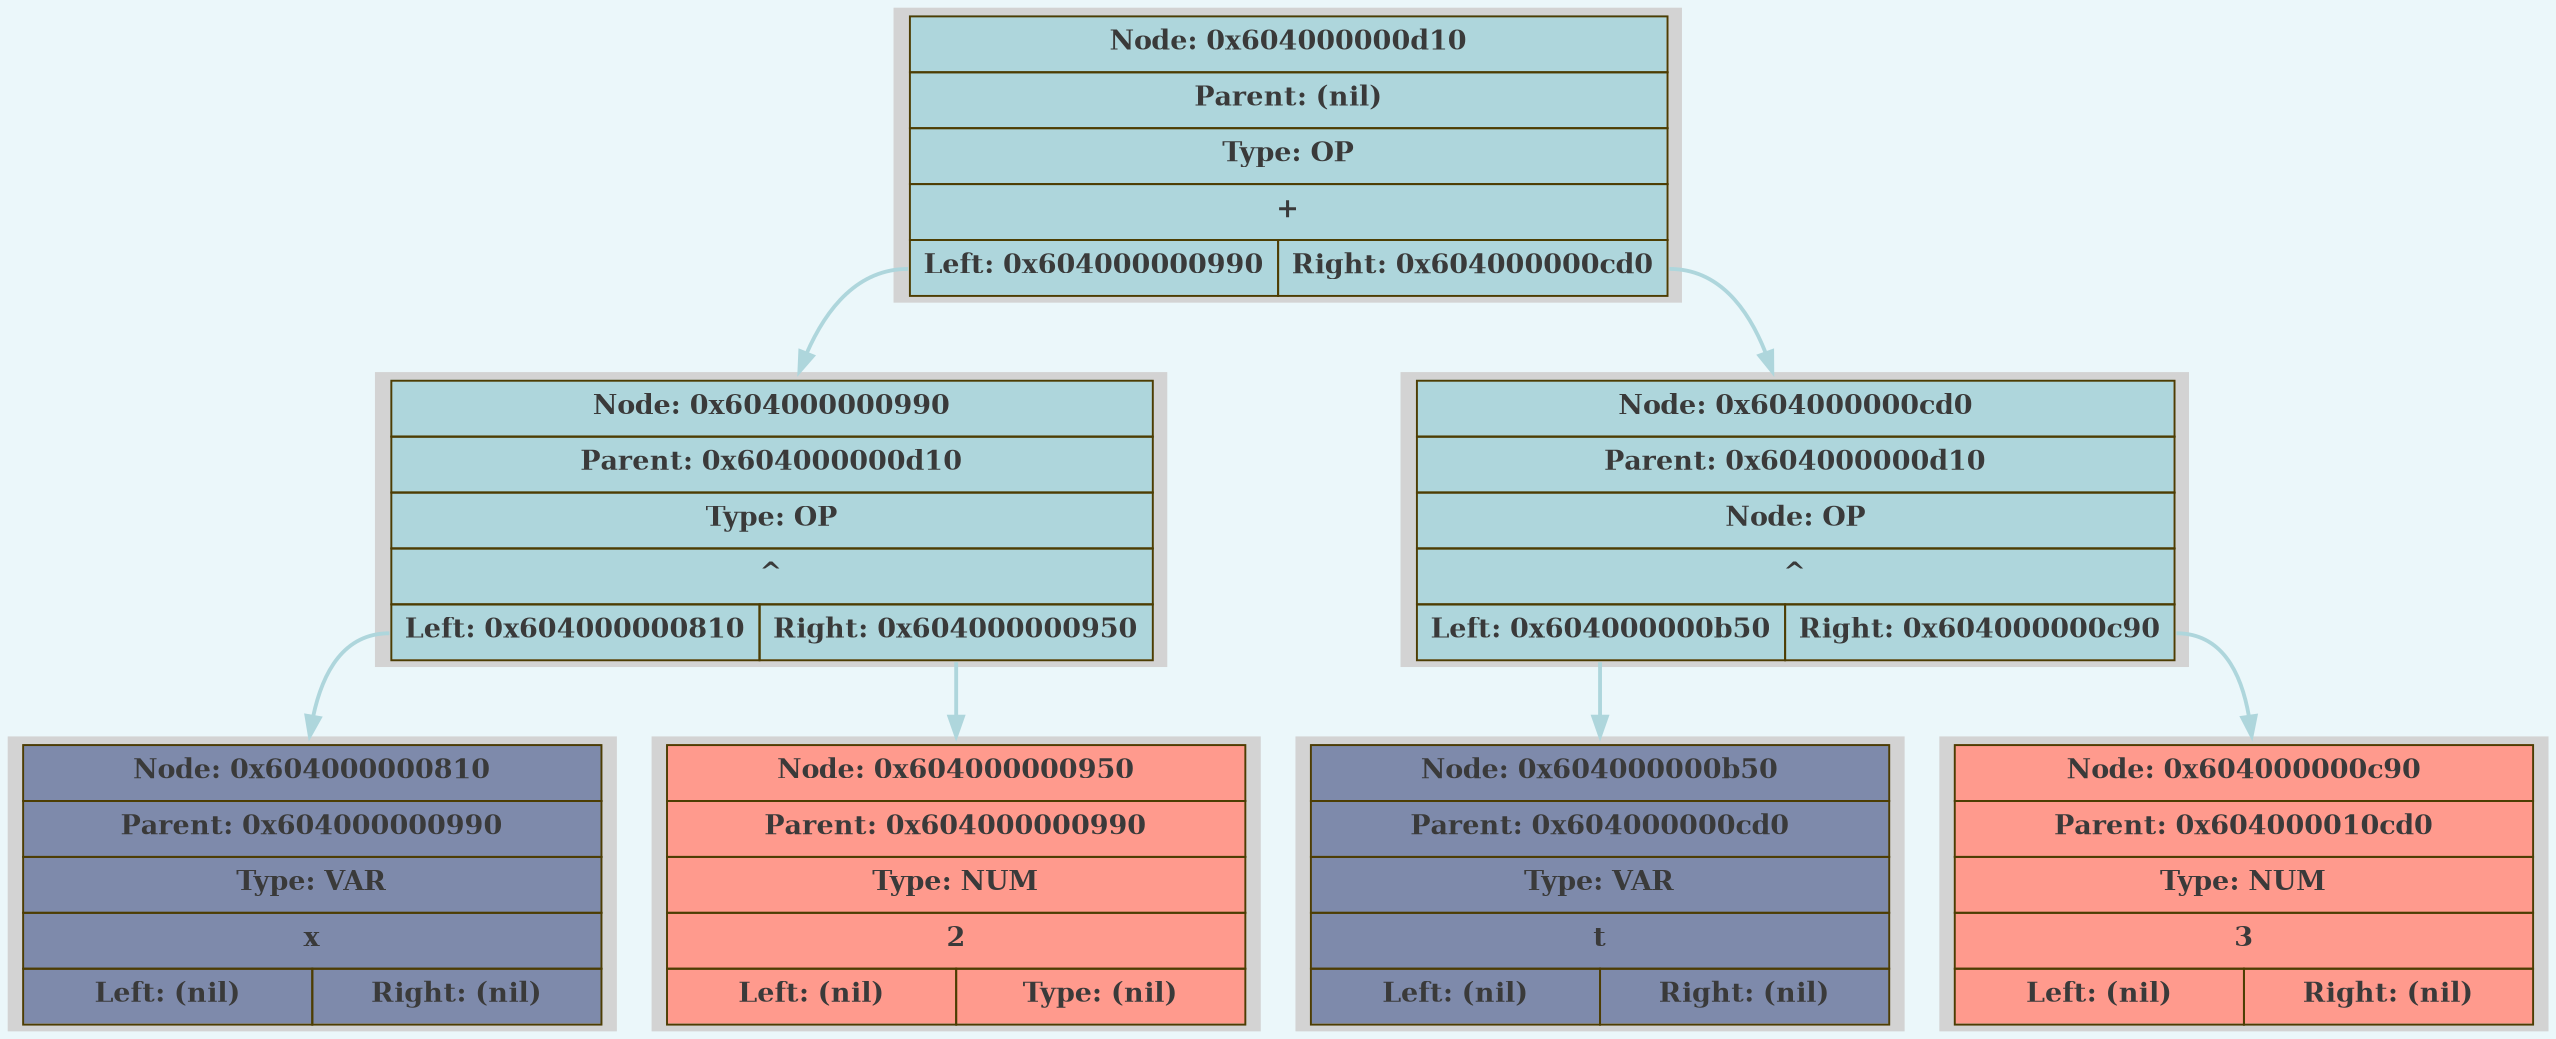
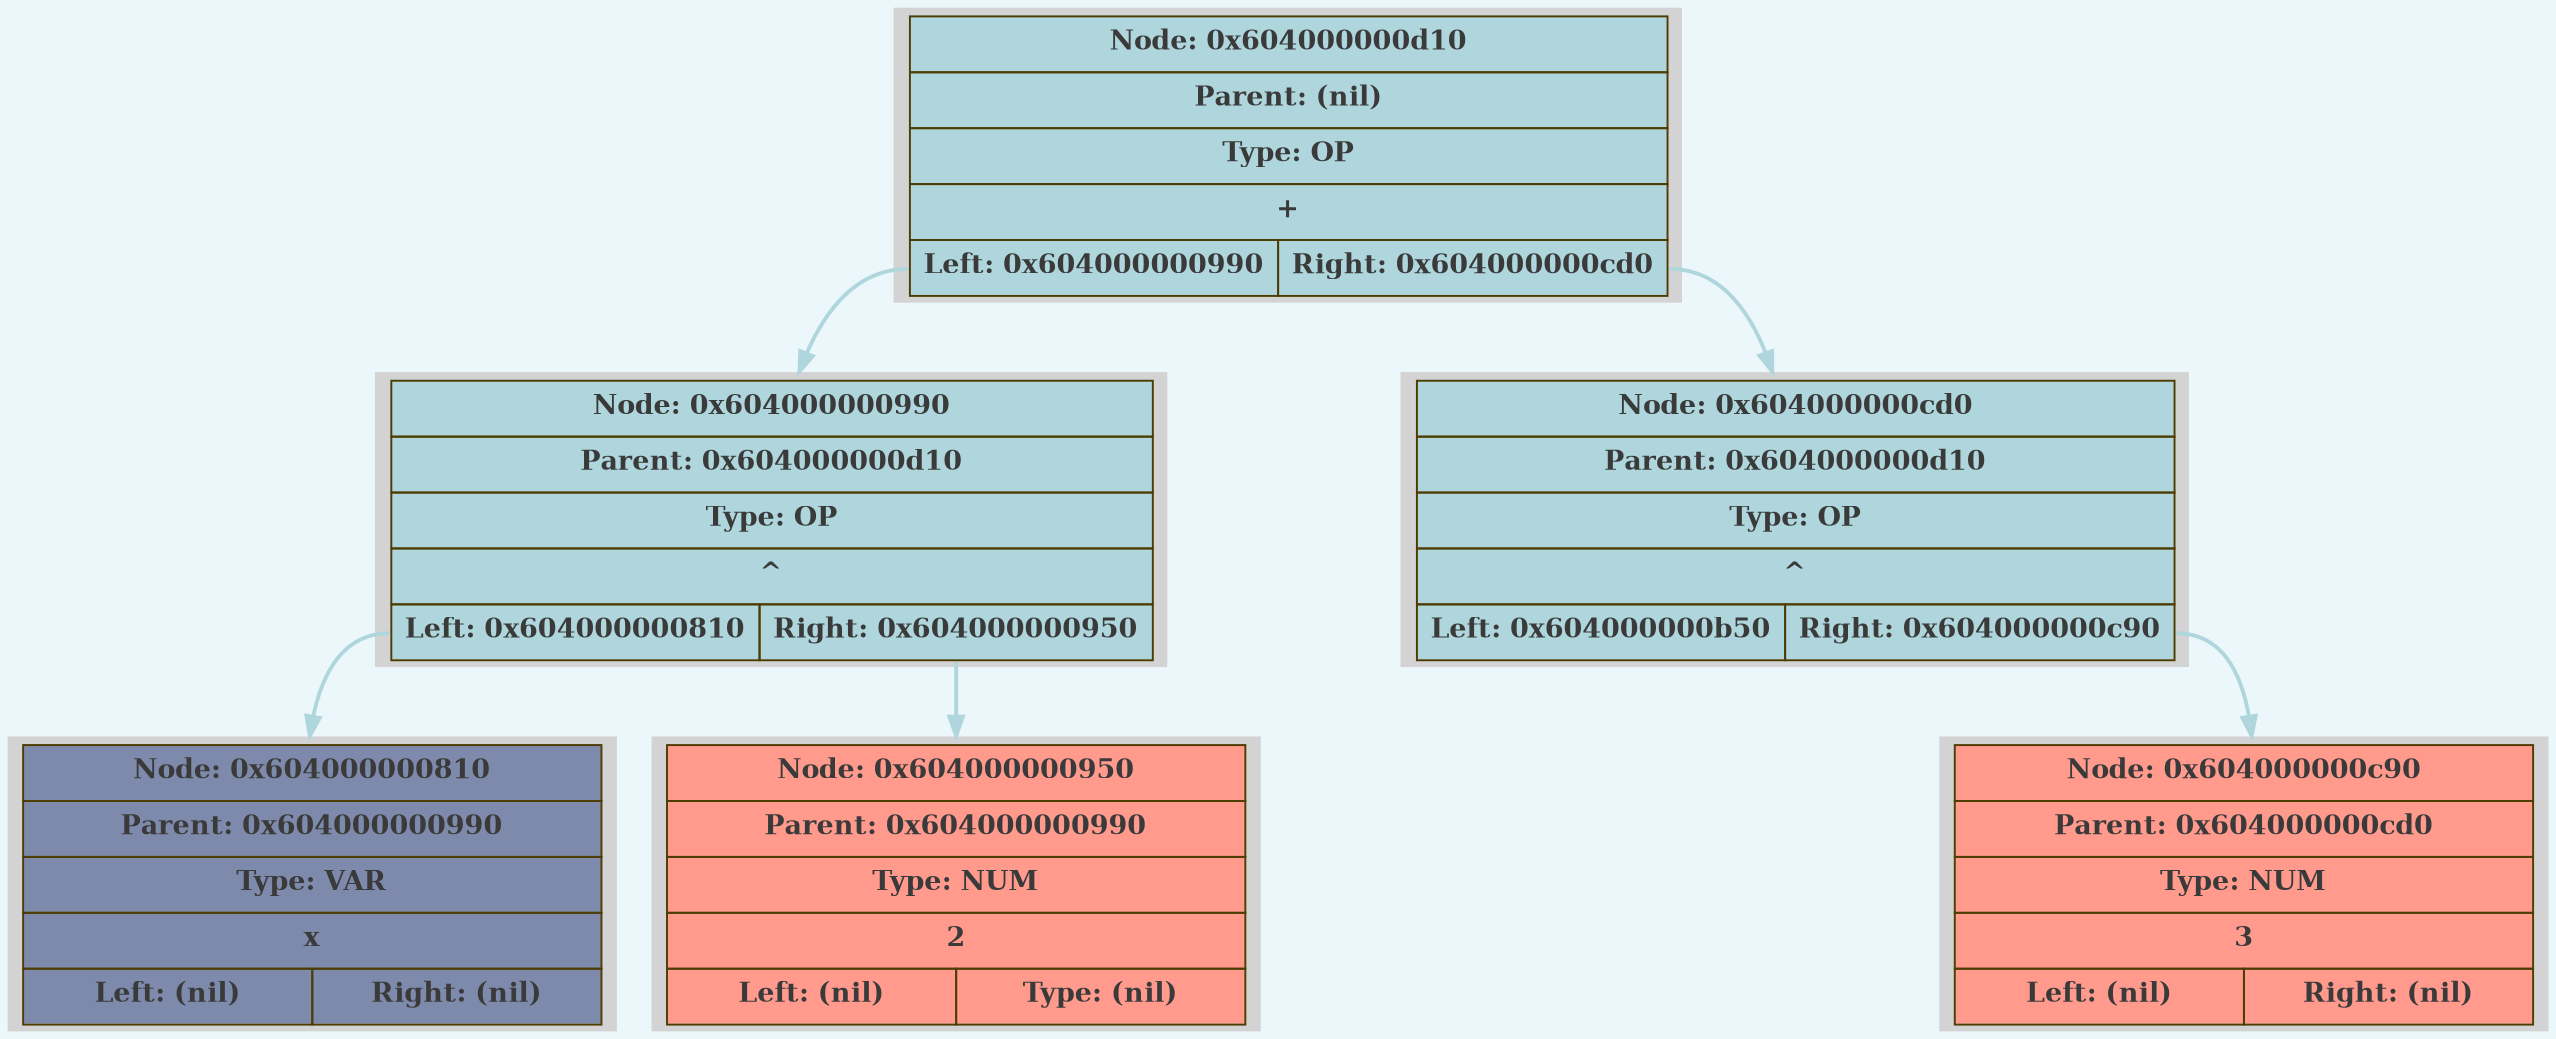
node "Node: 0x604000000cd0": text "Node: OP" -> "Type: OP"
node "Node: 0x604000000c90": text "Parent: 0x604000010cd0" -> "Parent: 0x604000000cd0"
node "Node: 0x604000000b50": removed
